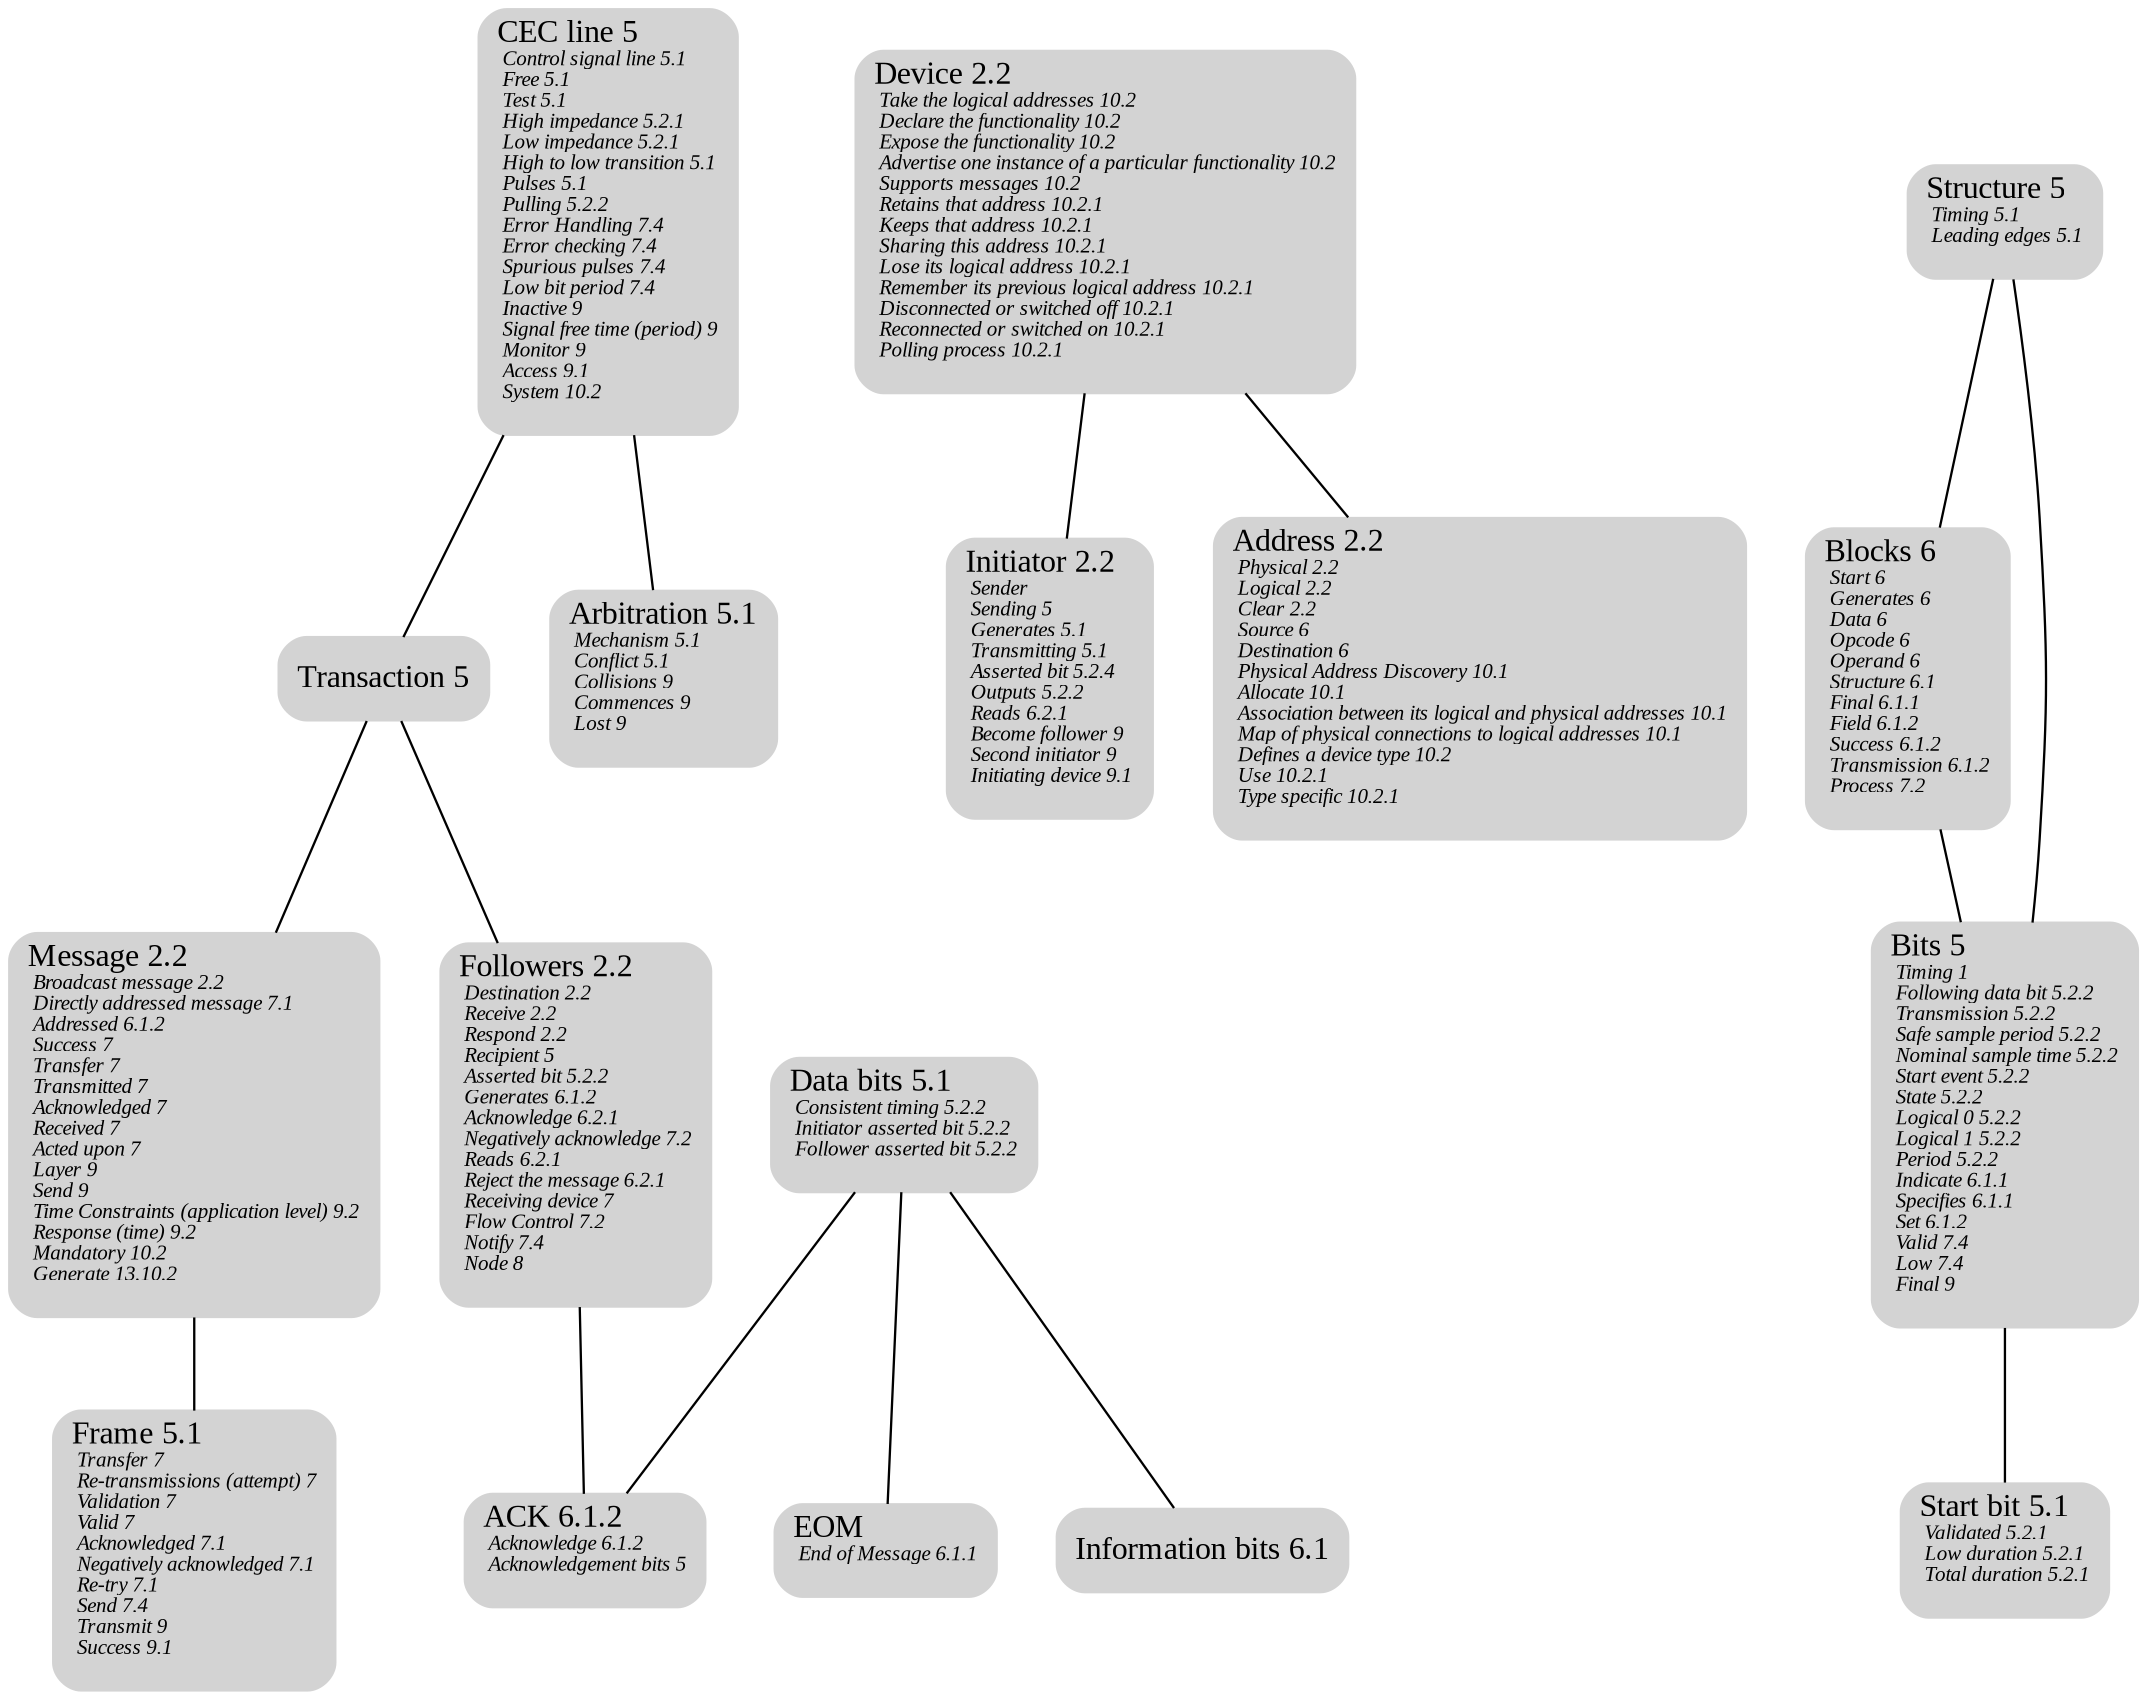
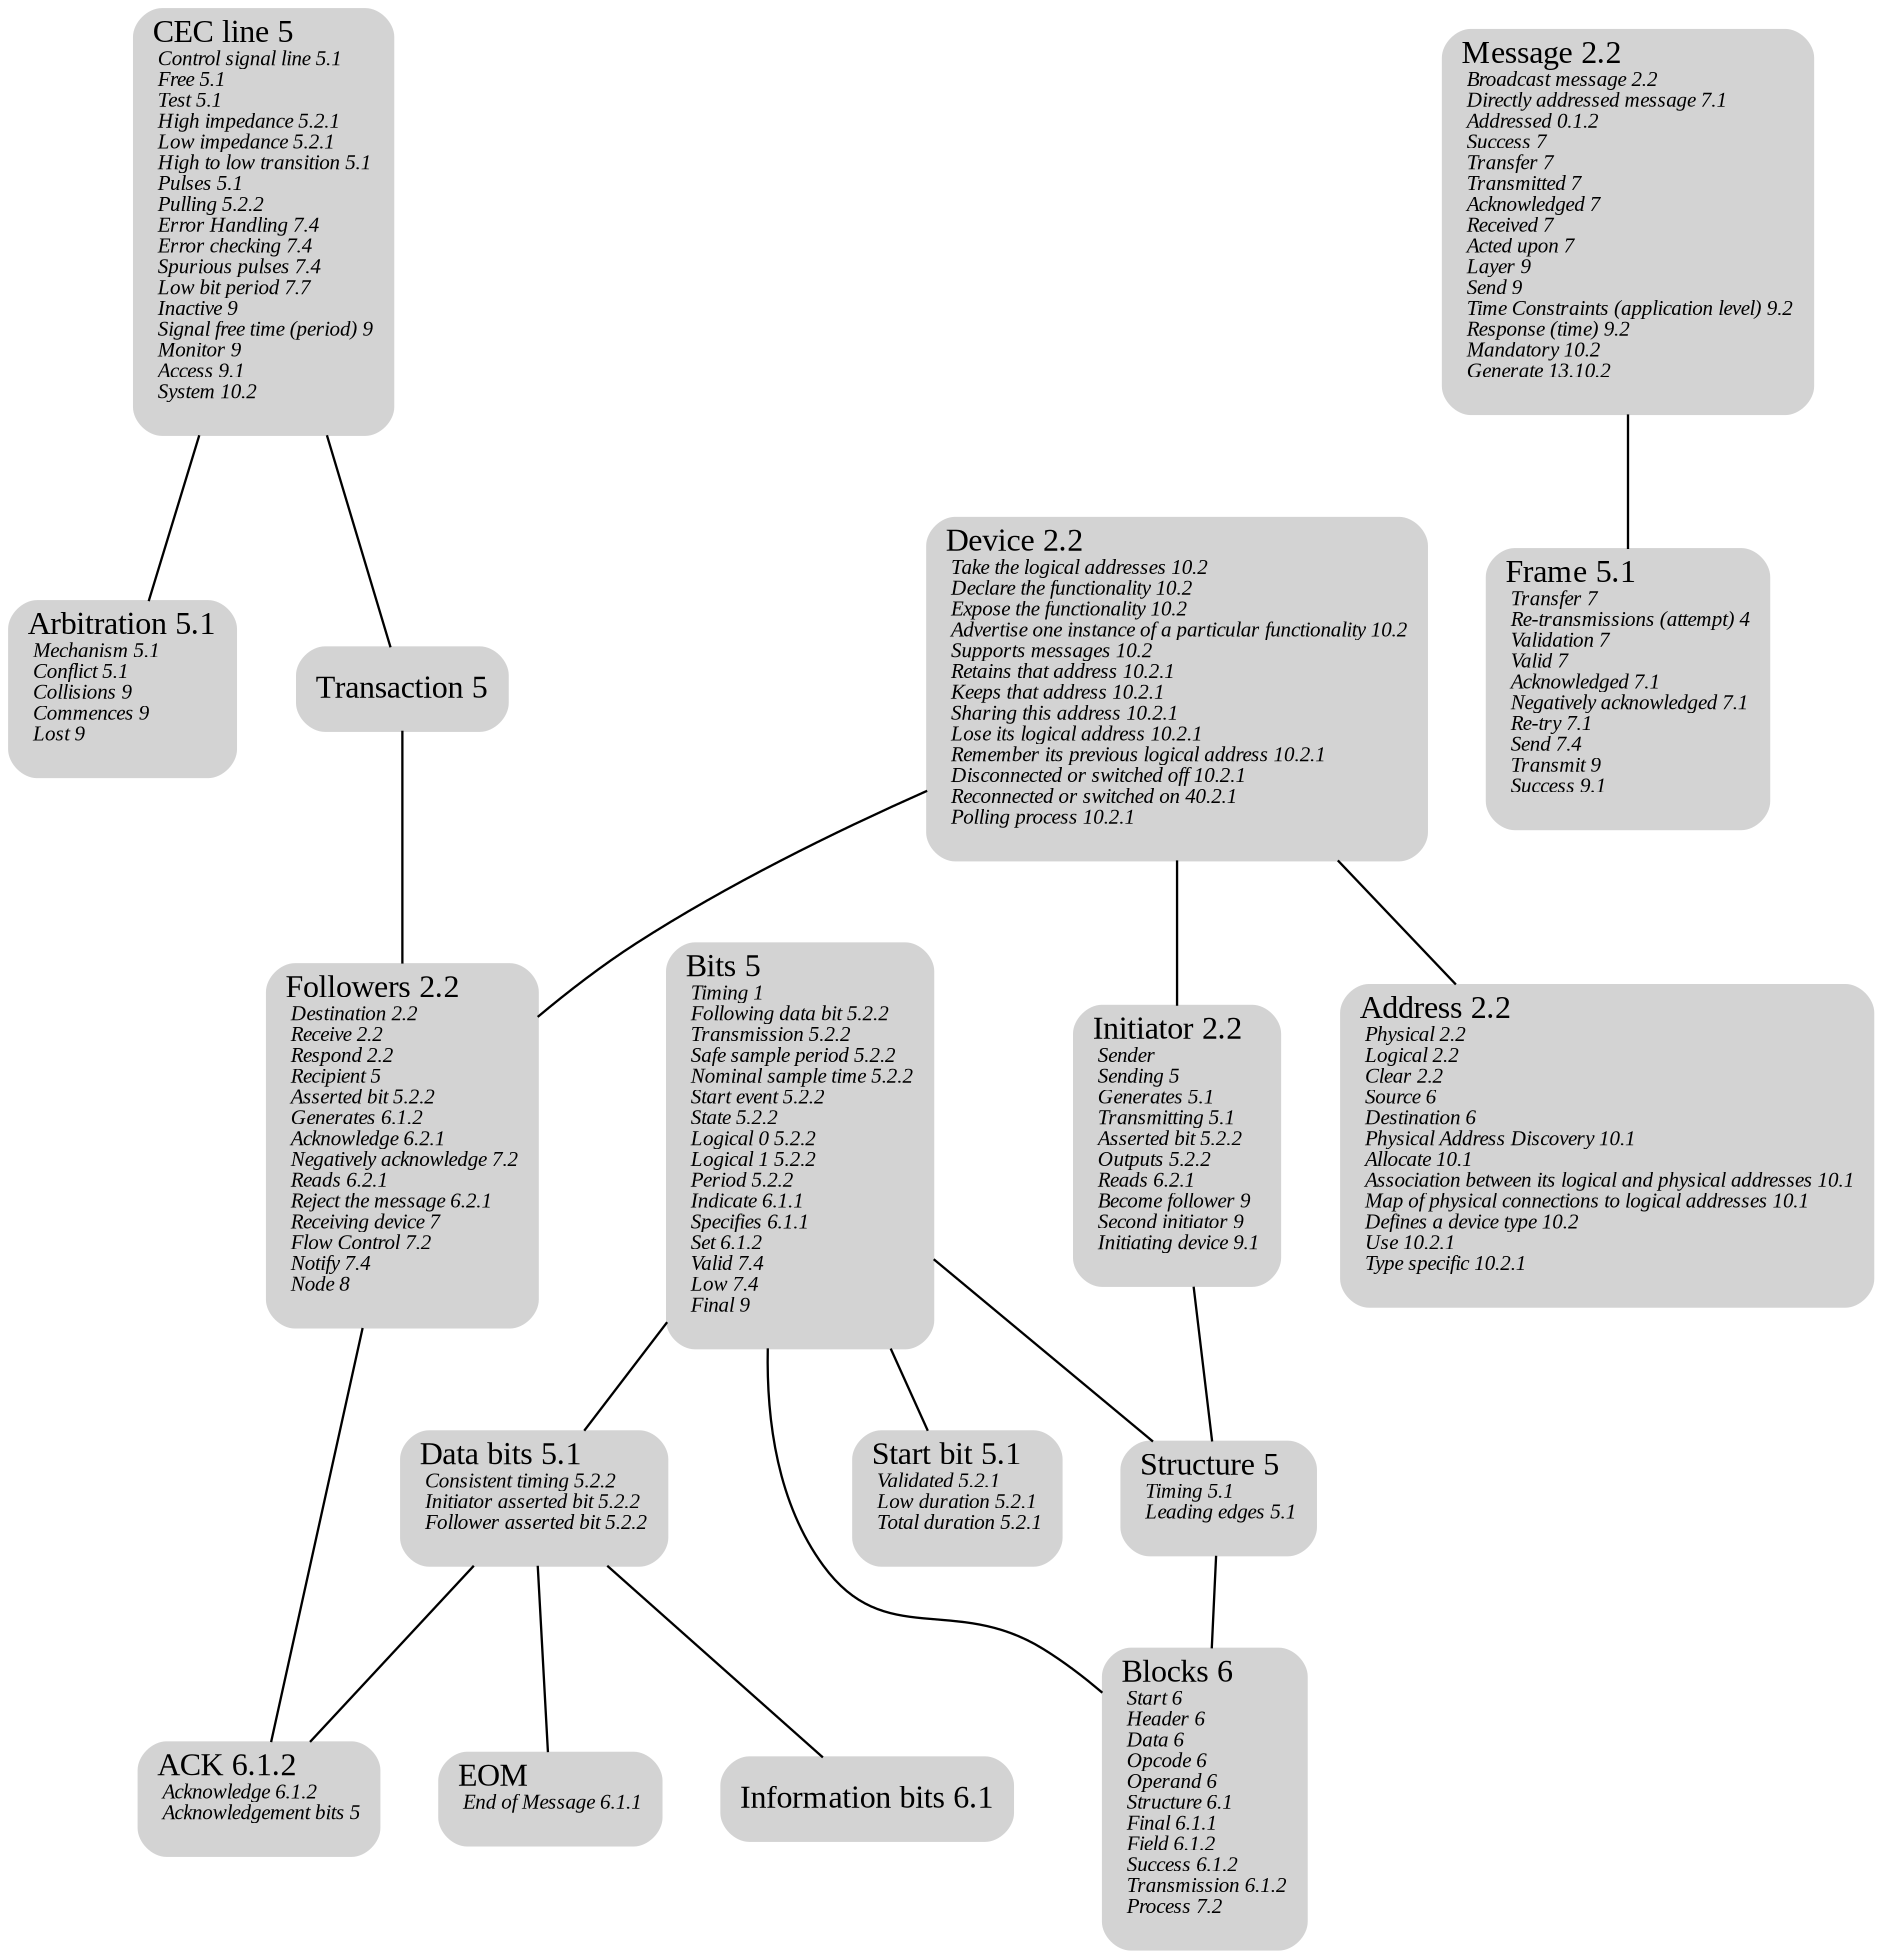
node "CEC line 5": text "Low bit period 7.4" -> "Low bit period 7.7"
node "Device 2.2": text "Reconnected or switched on 10.2.1" -> "Reconnected or switched on 40.2.1"
node "Blocks 6": text "Generates 6" -> "Header 6"
node "Initiator 2.2": text "Asserted bit 5.2.4" -> "Asserted bit 5.2.2"
edge "Transaction 5" -- "Message 2.2": removed
edge "Device 2.2" -- "Followers 2.2": added
node "Message 2.2": text "Addressed 6.1.2" -> "Addressed 0.1.2"
edge "Initiator 2.2" -- "Structure 5": added
edge "Bits 5" -- "Data bits 5.1": added
node "Frame 5.1": text "Re-transmissions (attempt) 7" -> "Re-transmissions (attempt) 4"
